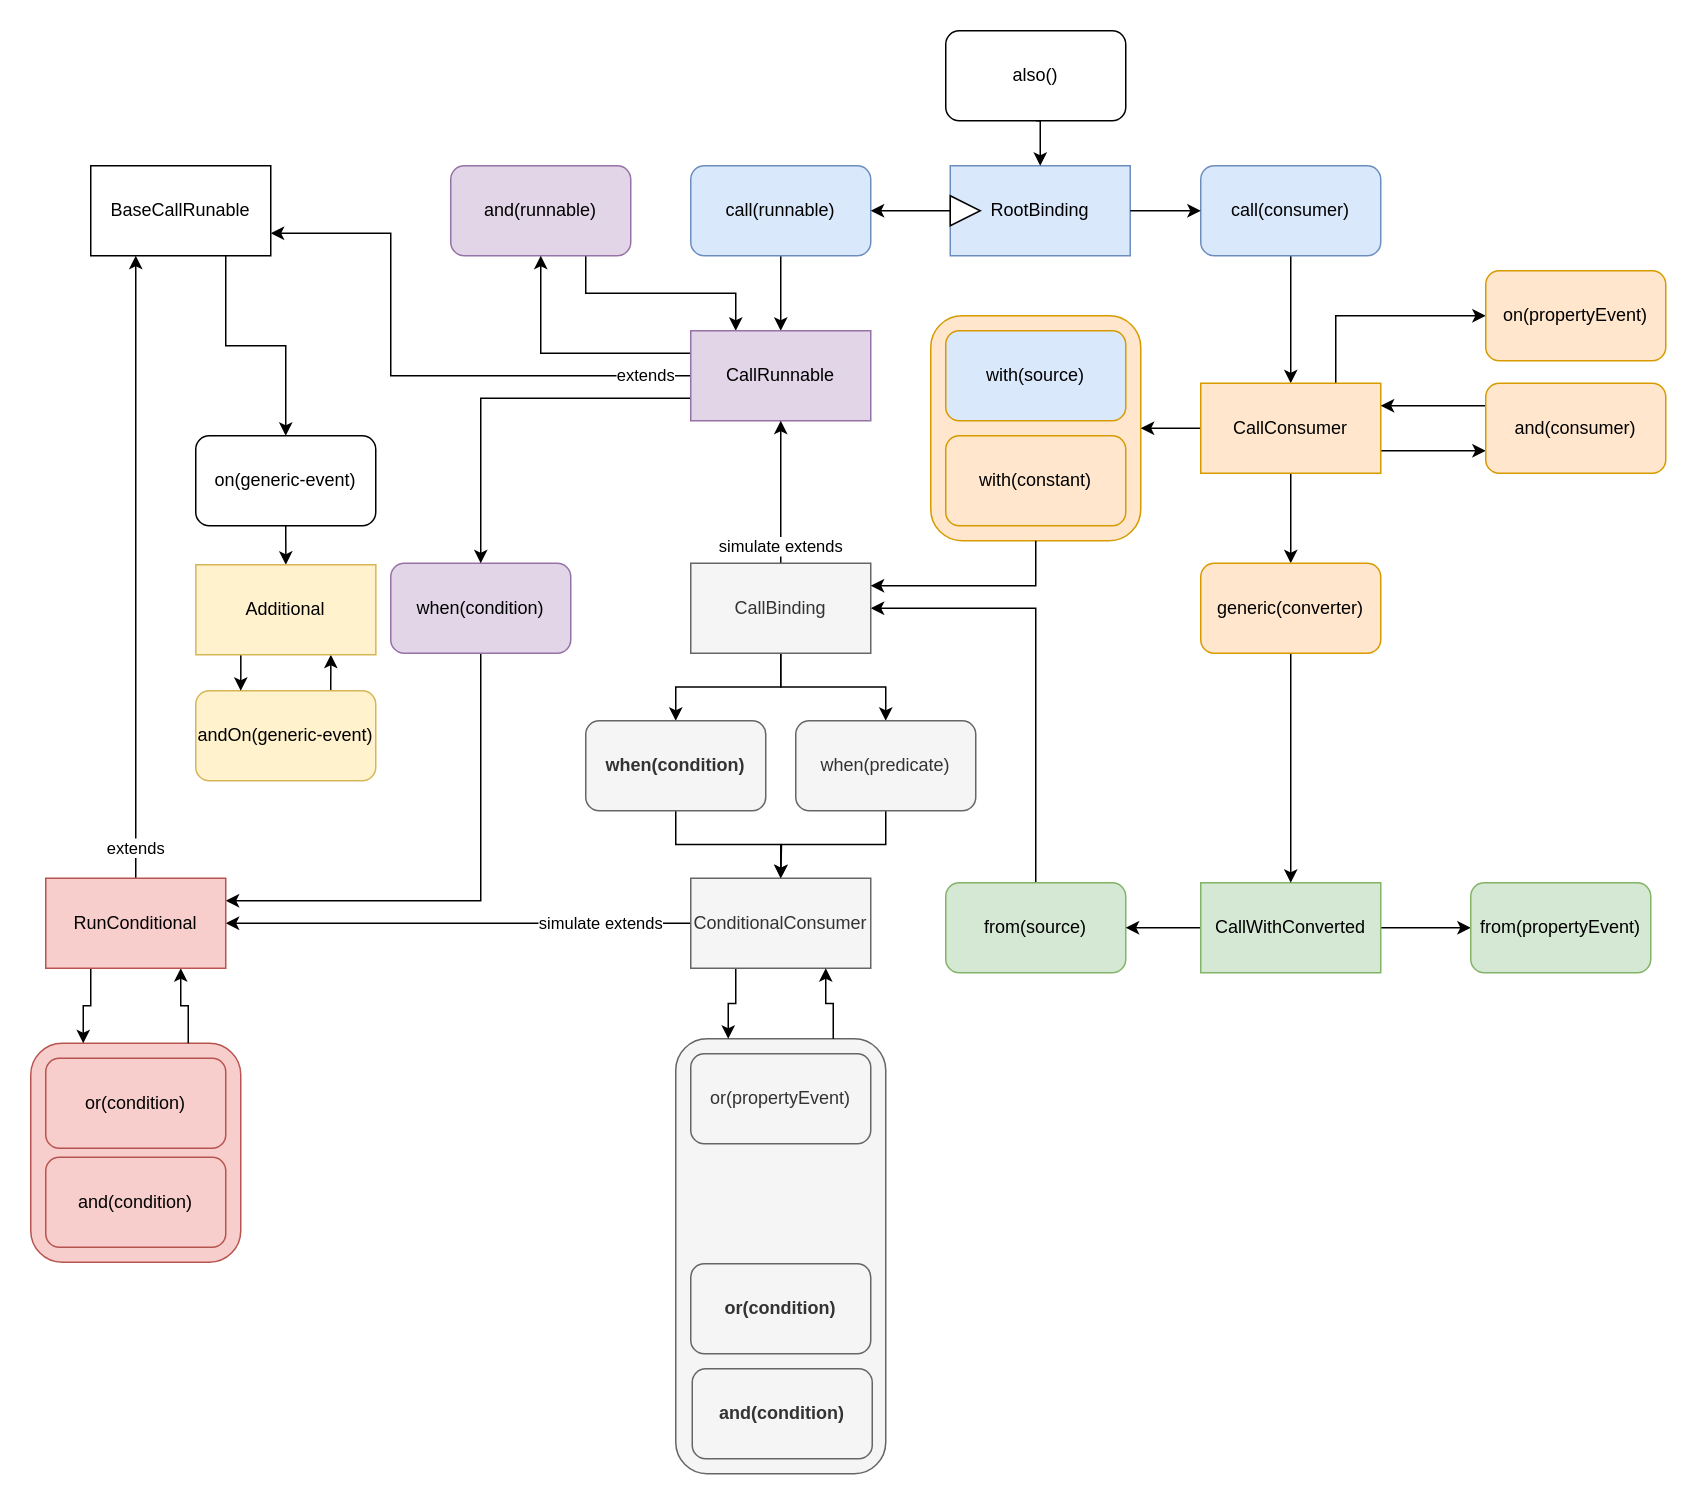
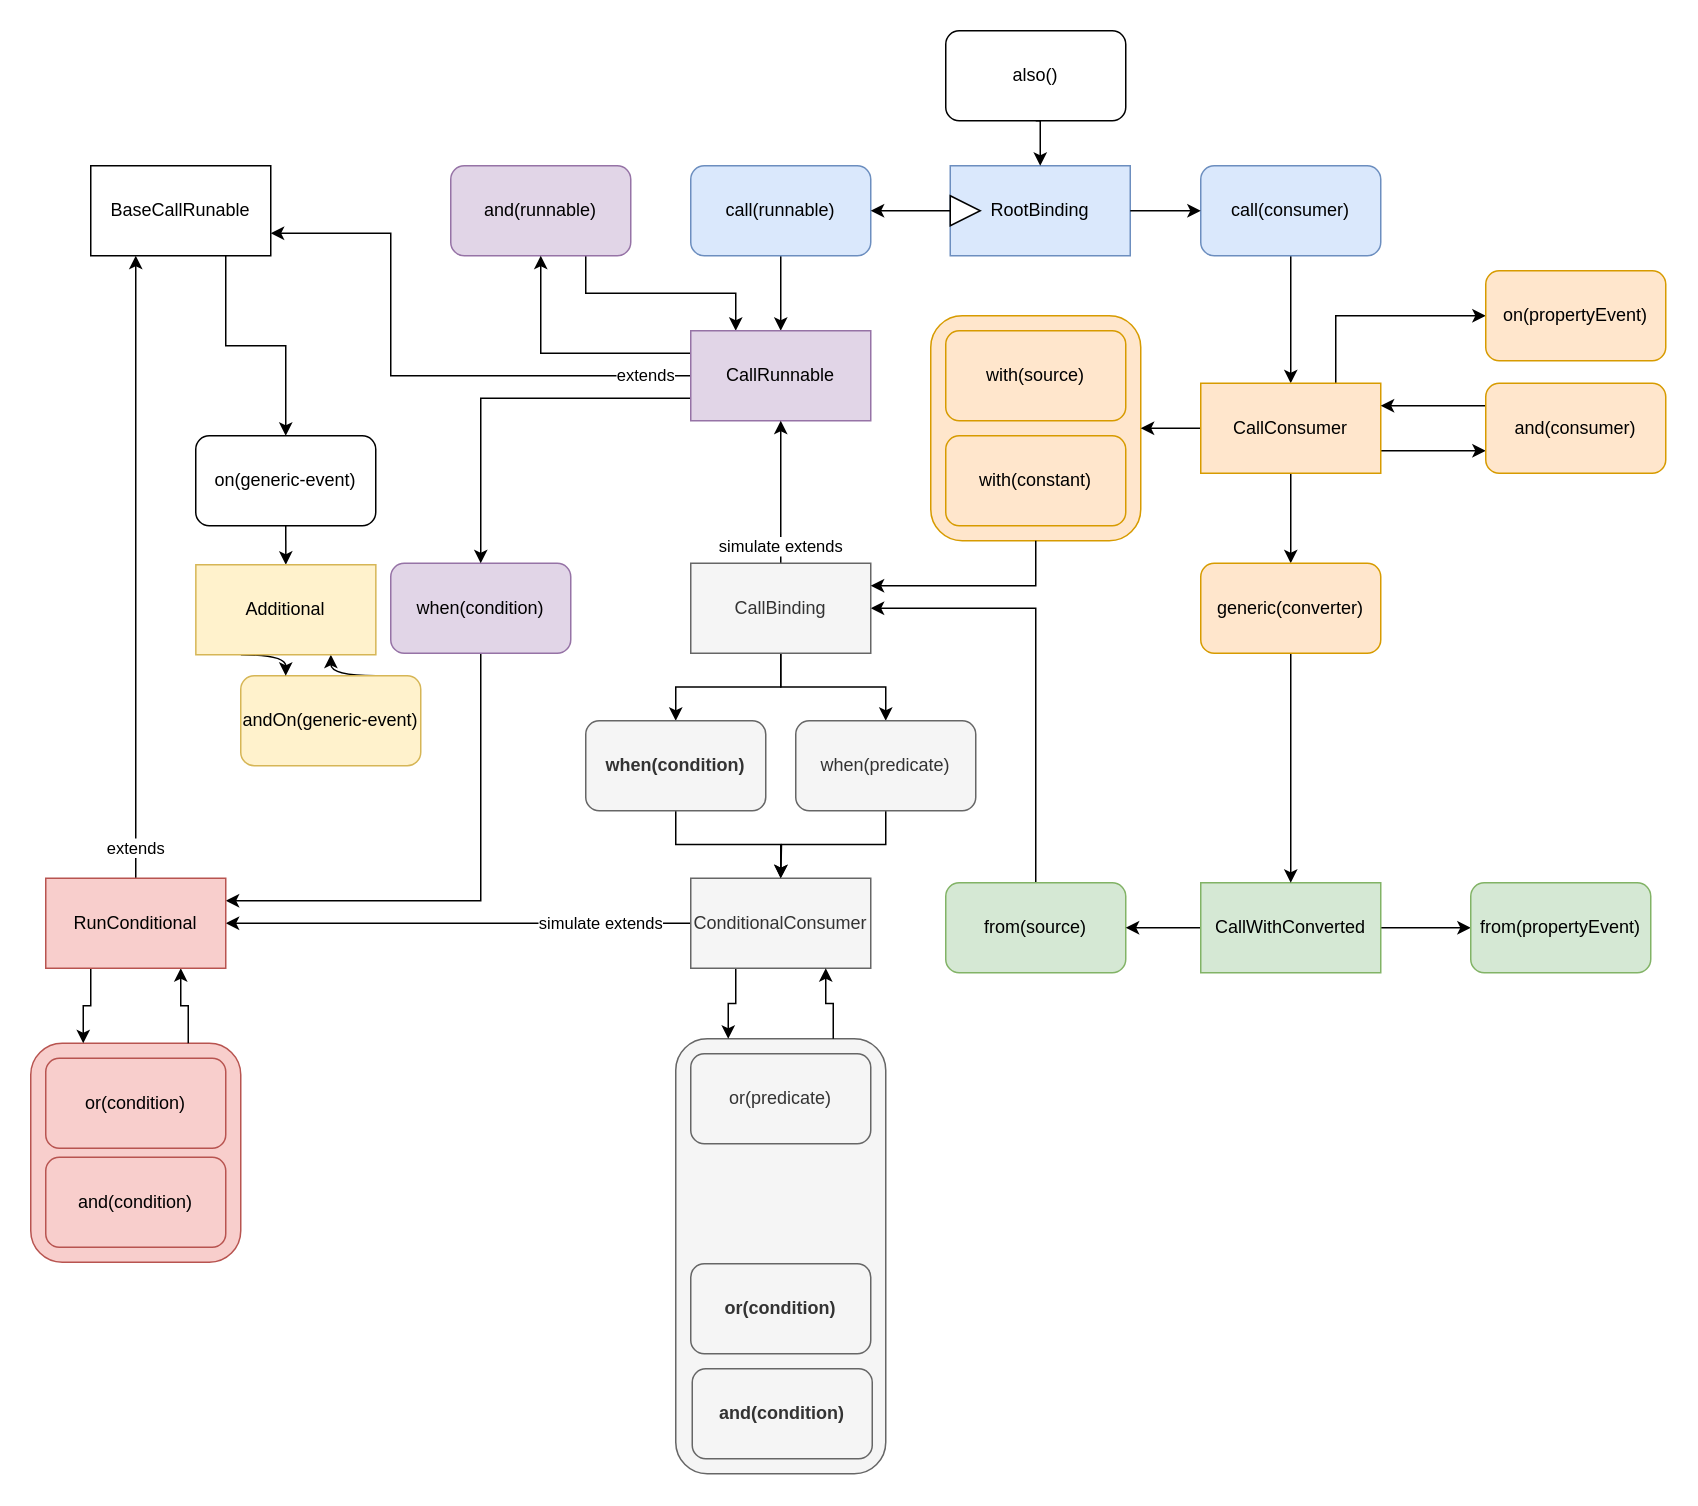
node "with(source)": fillcolor #dae8fc -> #ffe6cc
node "andOn(generic-event)": moved (286, 736) -> (331, 721)
node "or(propertyEvent)": label "or(propertyEvent)" -> "or(predicate)"
